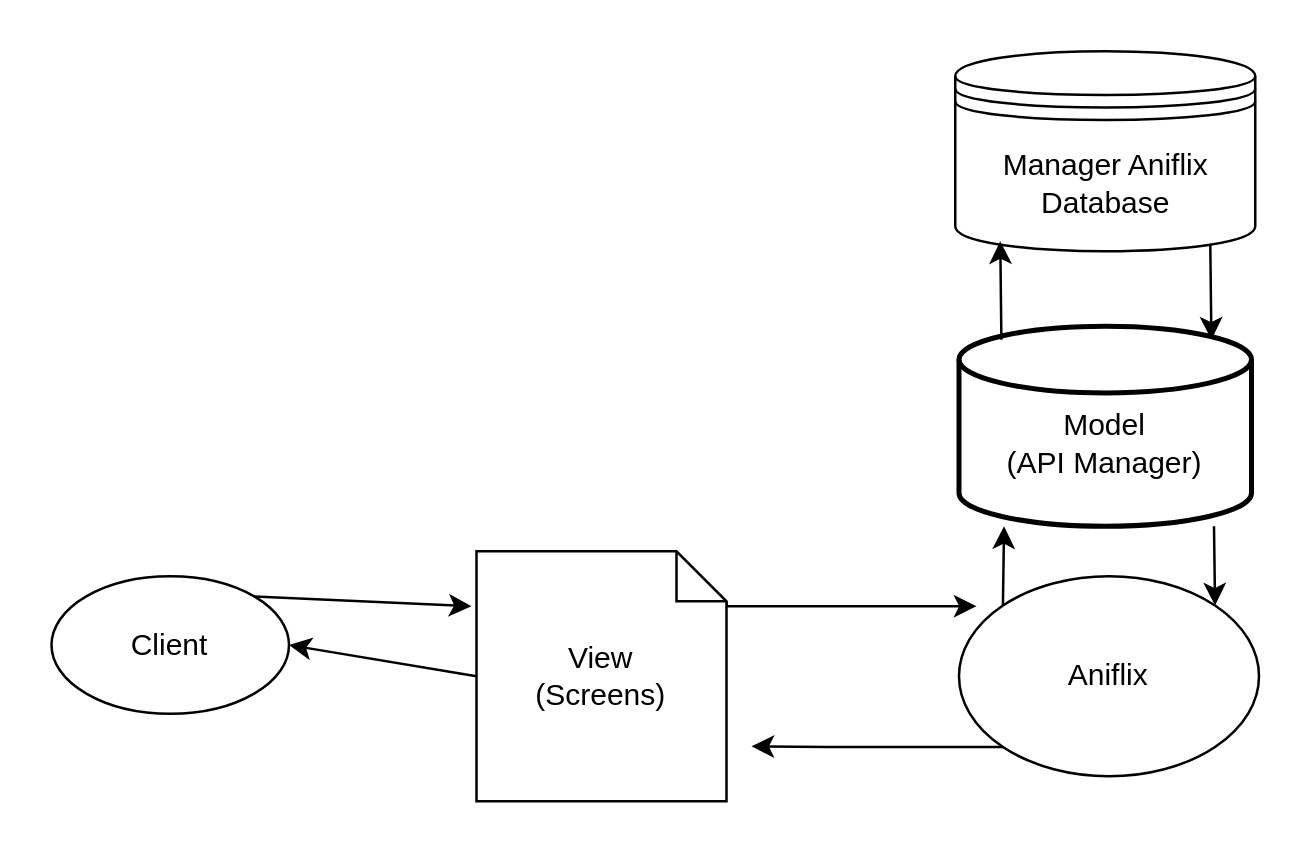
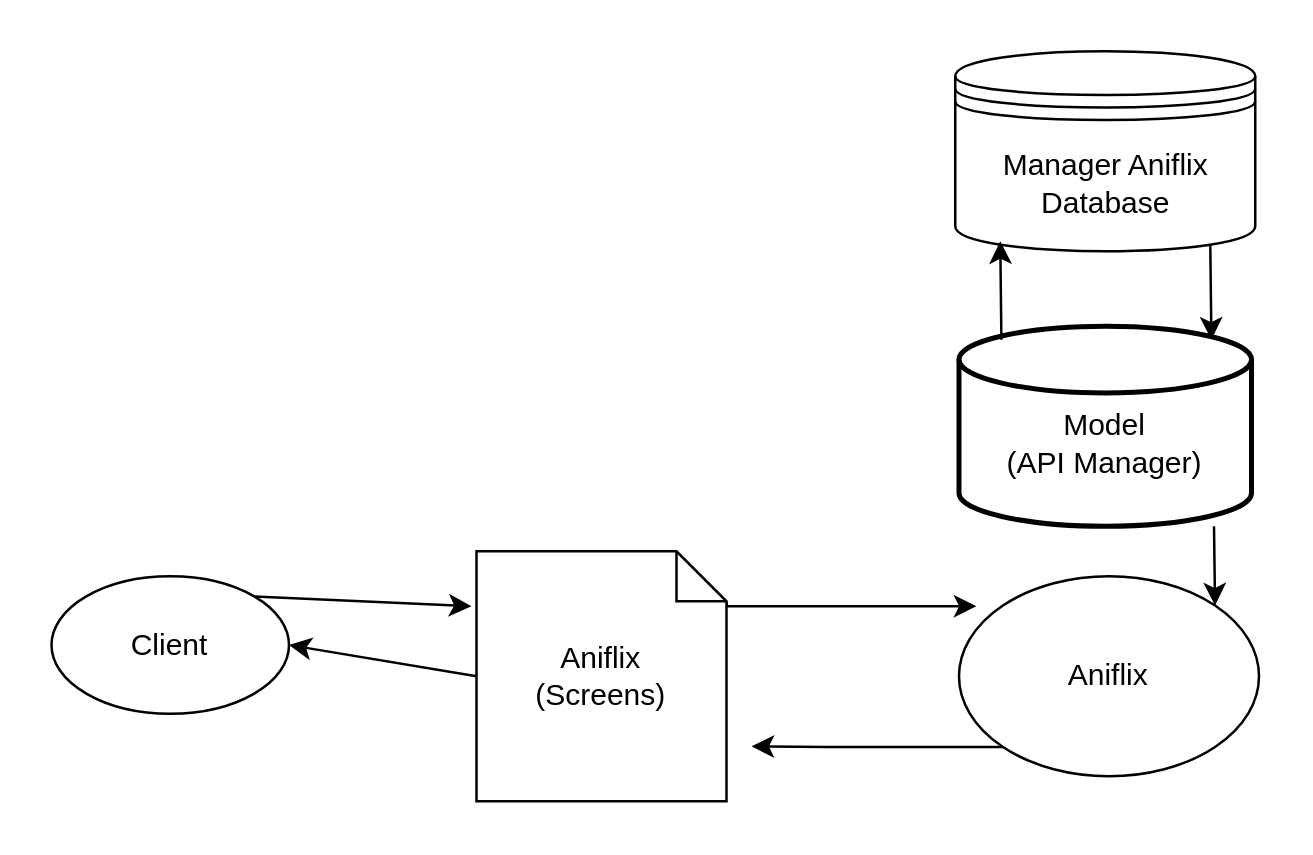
edge "Aniflix" -> "Model (API Manager)": removed
node "View (Screens)": label "View (Screens)" -> "Aniflix (Screens)"
